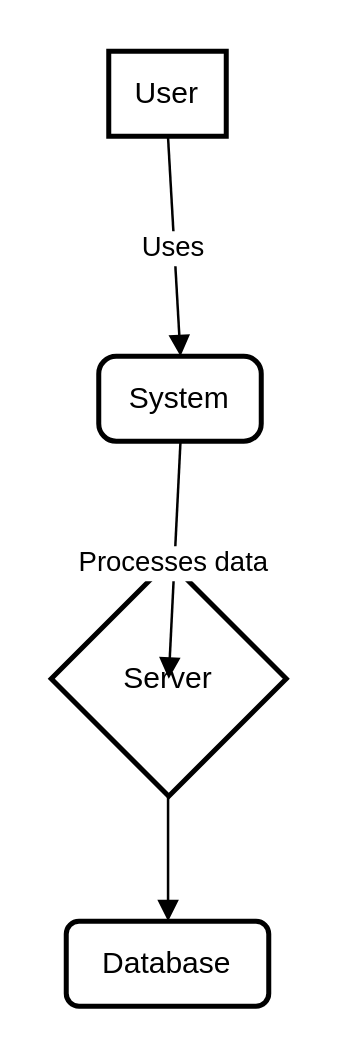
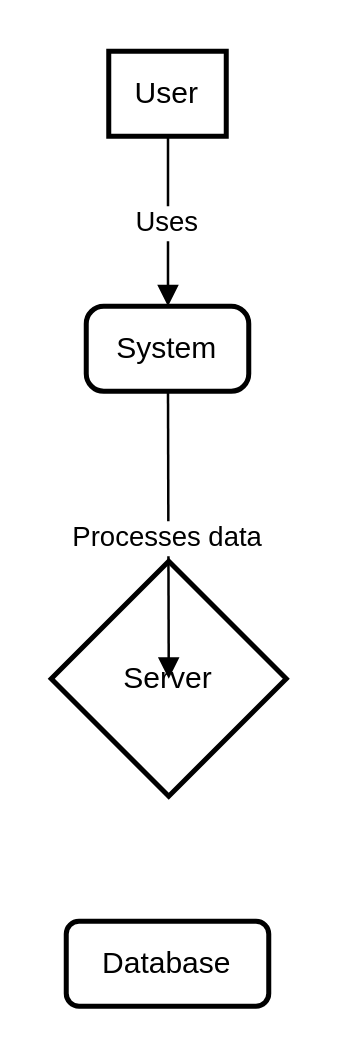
node "System": moved (180, 399) -> (168, 349)
edge "Server" -> "Database": removed
